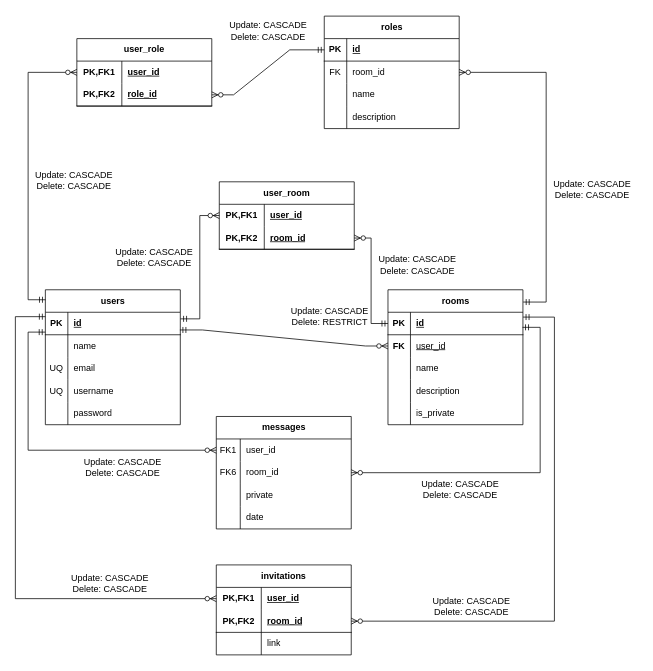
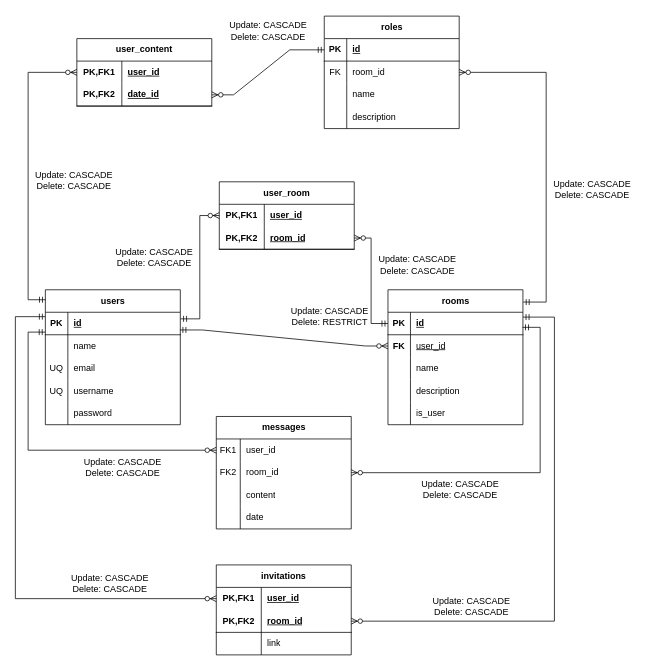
node "user_role": label "user_role" -> "user_content"
node "role_id": label "role_id" -> "date_id"
node "is_private": label "is_private" -> "is_user"
node "FK6": label "FK6" -> "FK2"
node "private": label "private" -> "content"
